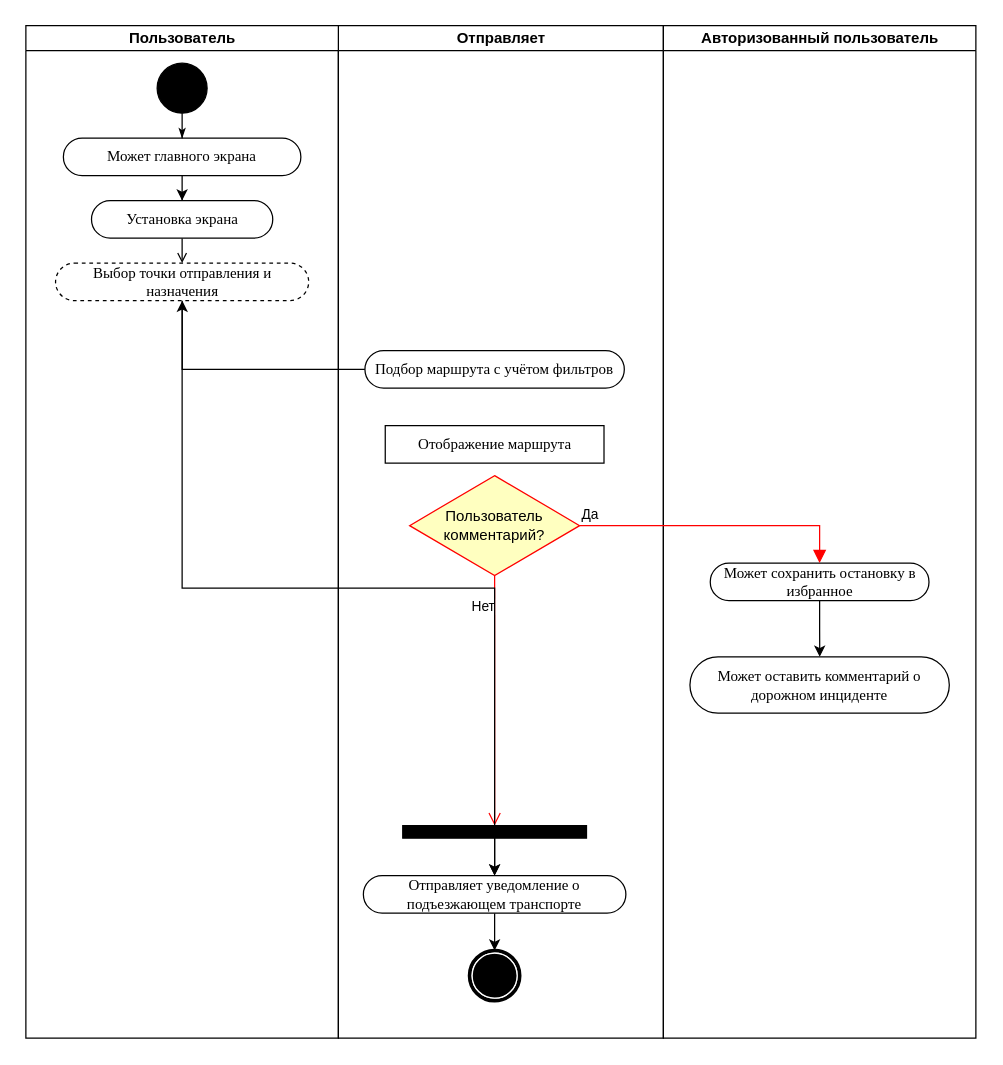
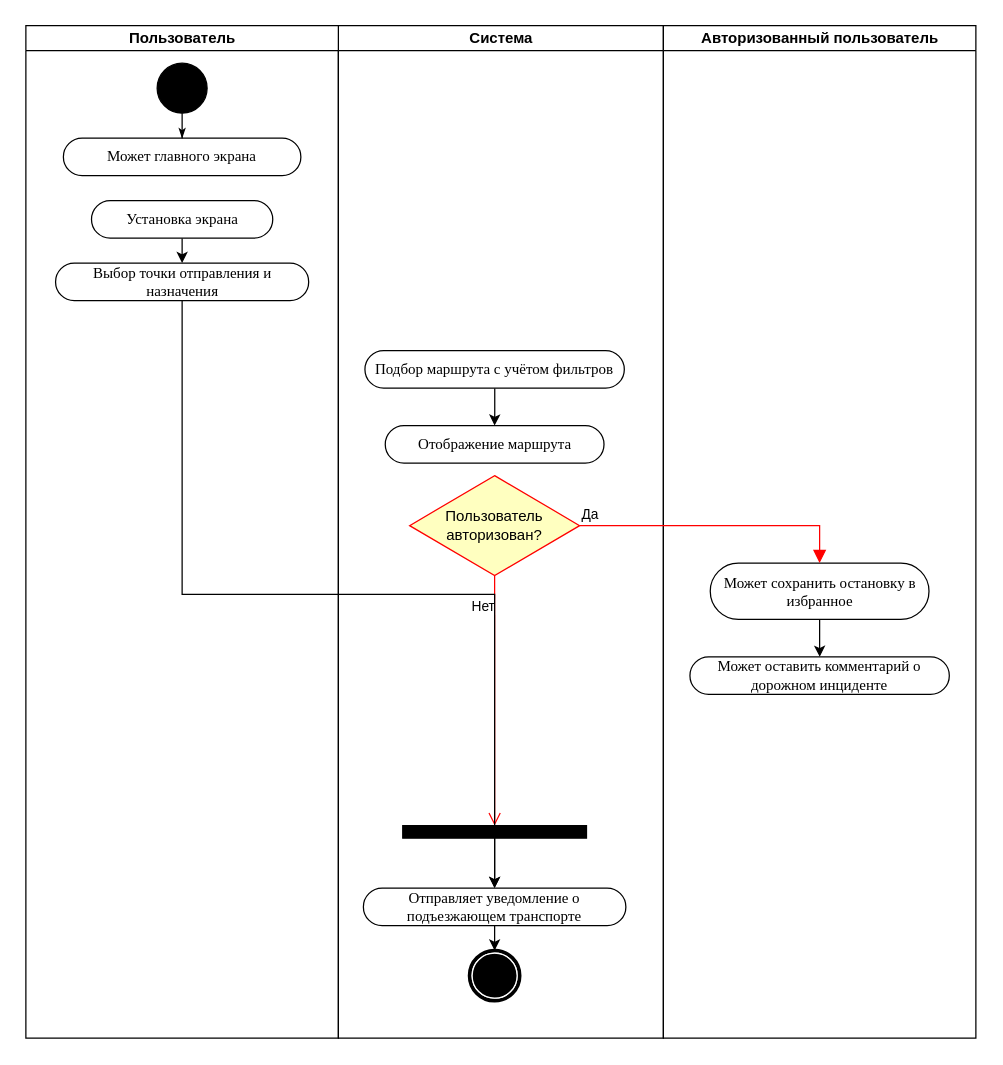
node "Отправляет": label "Отправляет" -> "Система"
edge "Может главного экрана" -> "Установка экрана": removed
edge "Установка экрана" -> "Выбор точки отправления и назначения": arrowhead open -> classic
node "Выбор точки отправления и назначения": style dashed -> solid
edge "Подбор маршрута с учётом фильтров" -> "Выбор точки отправления и назначения": now "Подбор маршрута с учётом фильтров" -> "Отображение маршрута"
node "Отображение маршрута": shape rectangle -> rounded rectangle
node "Пользователь комментарий?": label "Пользователь комментарий?" -> "Пользователь авторизован?"
node "Может сохранить остановку в избранное": size 219x38 -> 219x56
node "Может оставить комментарий о дорожном инциденте": size 259x56 -> 259x38
node "Отправляет уведомление о подъезжающем транспорте": moved (494, 894) -> (494, 907)
